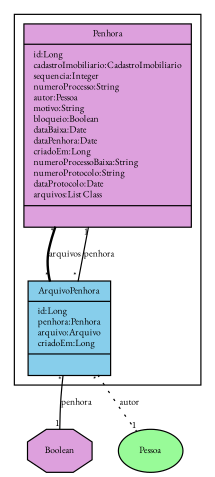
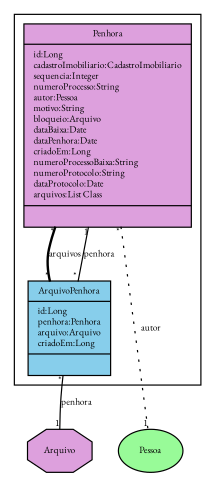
node "Penhora": text "bloqueio:Boolean" -> "bloqueio:Arquivo"
edge "ArquivoPenhora" -- "Pessoa": now "Penhora" -- "Pessoa"
node "Boolean": label "Boolean" -> "Arquivo"
